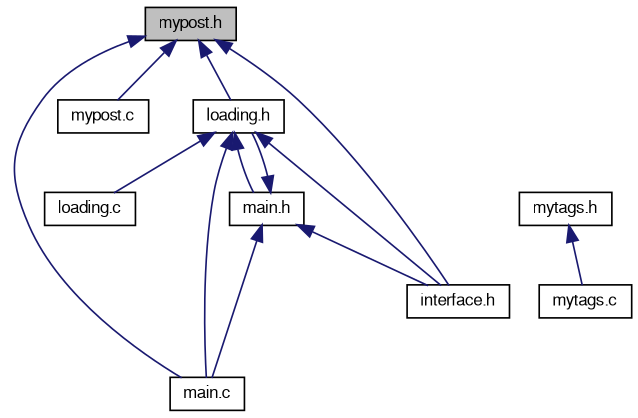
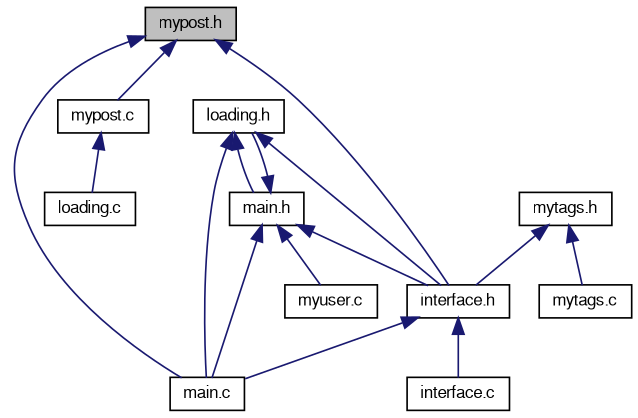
edge "loading.h" -> "mypost.h": removed
edge "loading.c" -> "loading.h": now "loading.c" -> "mypost.c"
edge "interface.h" -> "mytags.h": added
node "myuser.c": added
edge "main.c" -> "interface.h": added
node "interface.c": added
